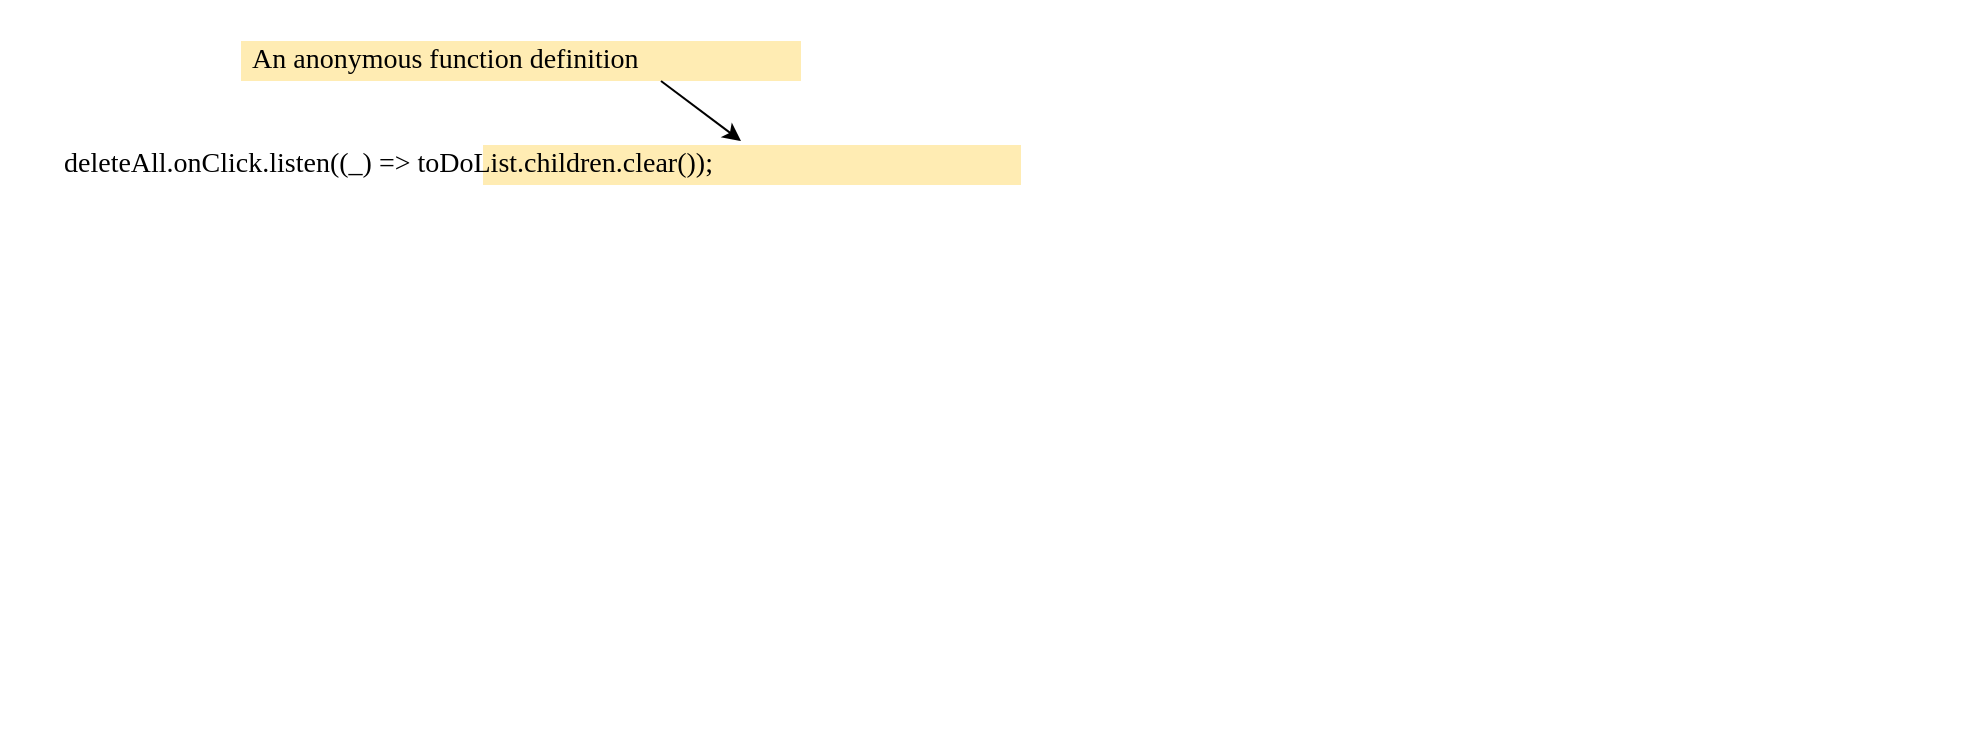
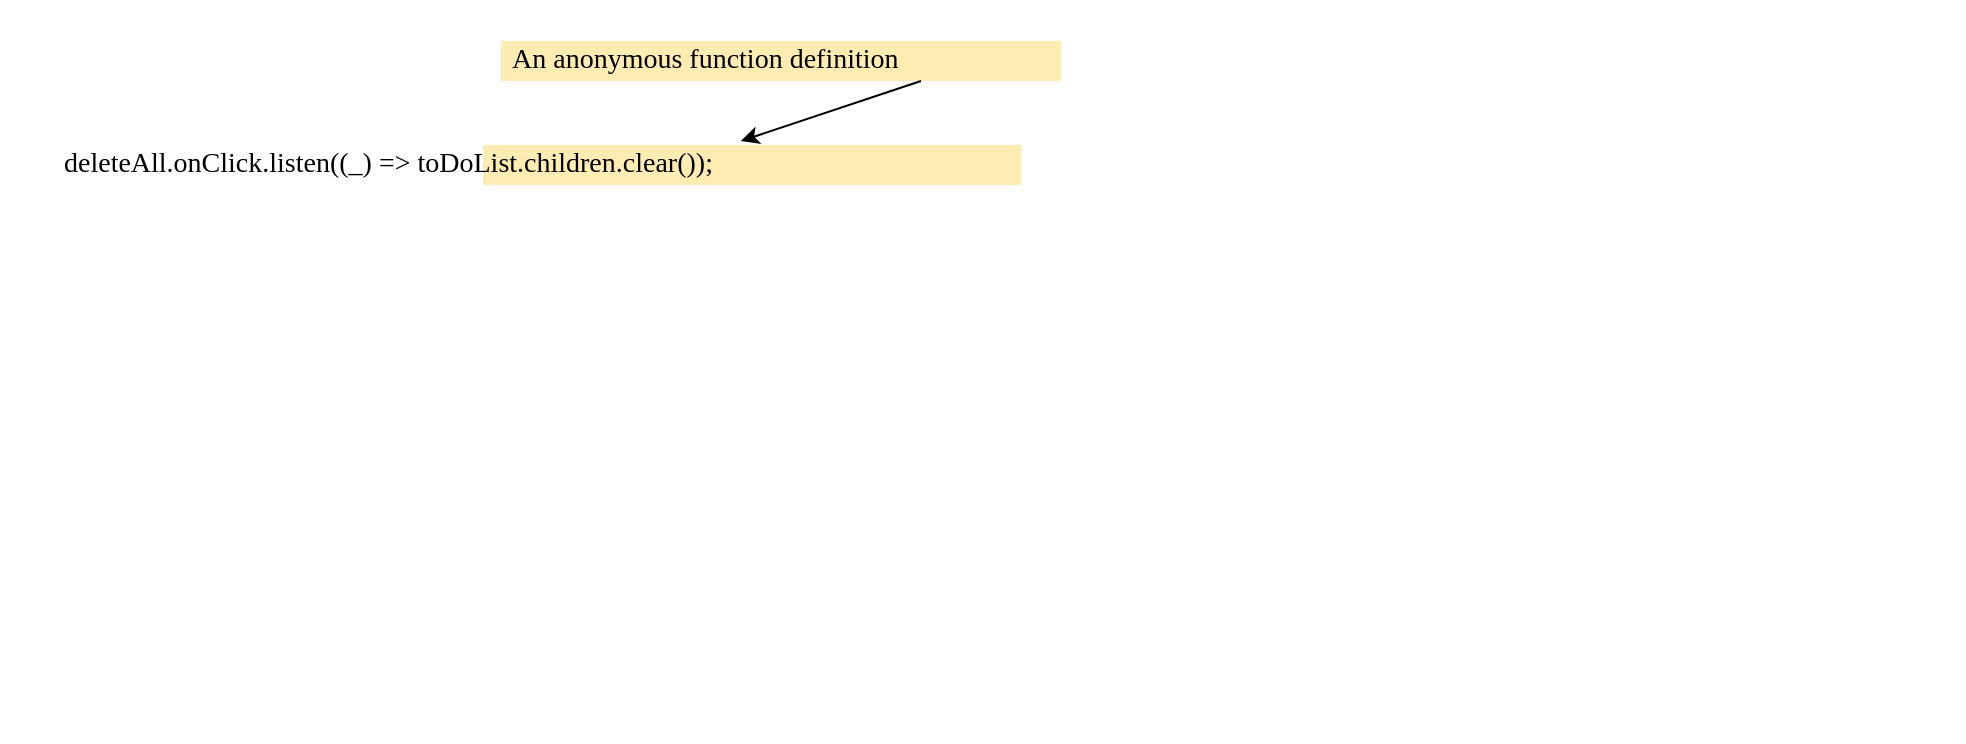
node "An anonymous function definition": moved (521, 61) -> (781, 61)
